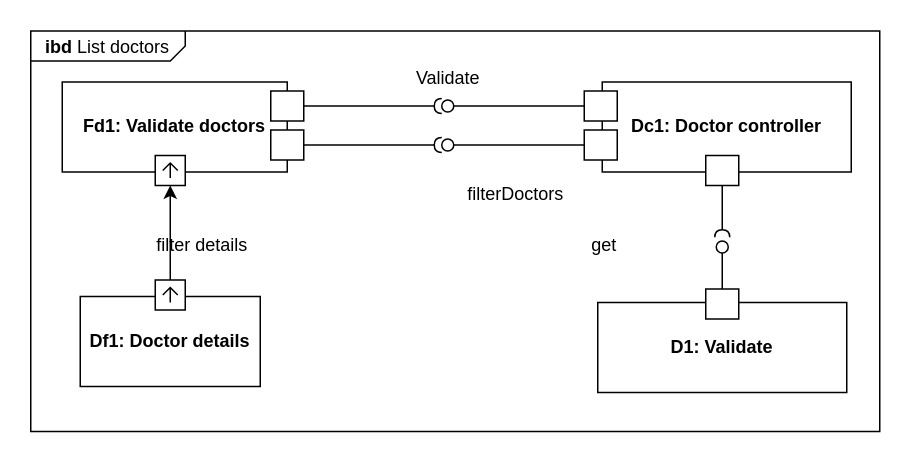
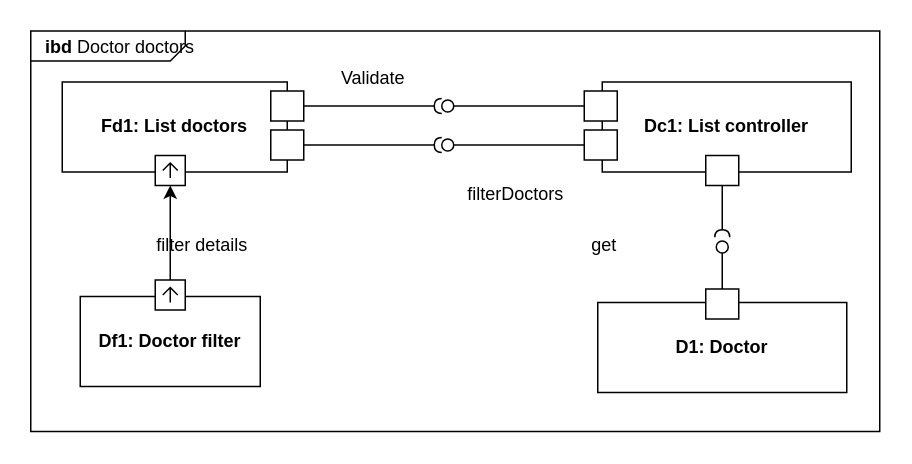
node "ibd List doctors": label "ibd List doctors" -> "ibd Doctor doctors"
node "Validate": moved (448, 79) -> (373, 79)
node "Fd1: Validate doctors": label "Fd1: Validate doctors" -> "Fd1: List doctors"
node "Dc1: Doctor controller": label "Dc1: Doctor controller" -> "Dc1: List controller"
node "Df1: Doctor details": label "Df1: Doctor details" -> "Df1: Doctor filter"
node "D1: Validate": label "D1: Validate" -> "D1: Doctor"
